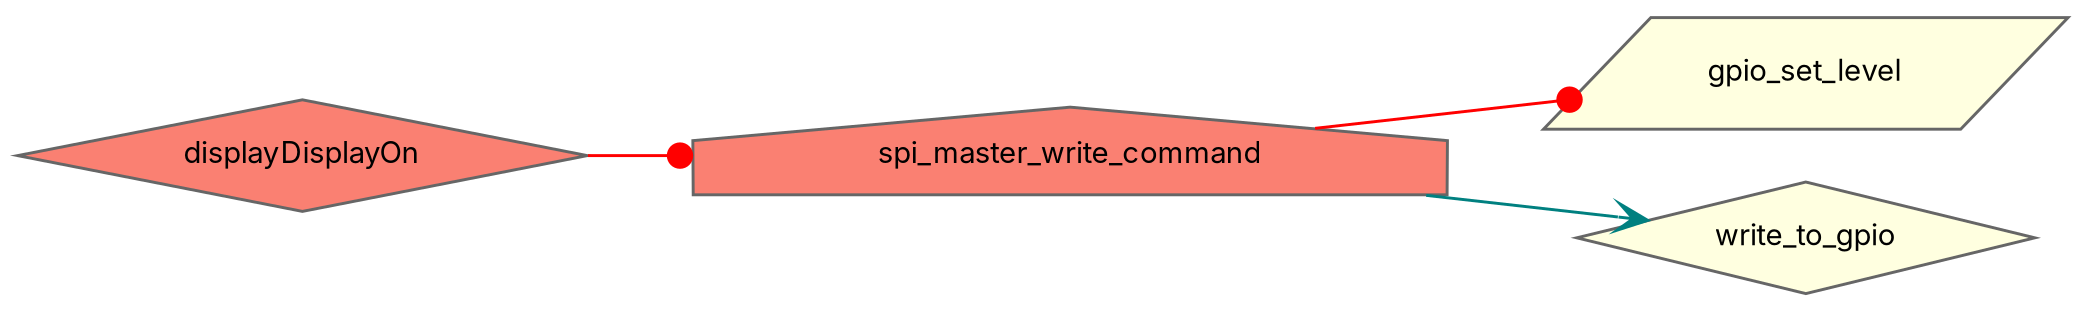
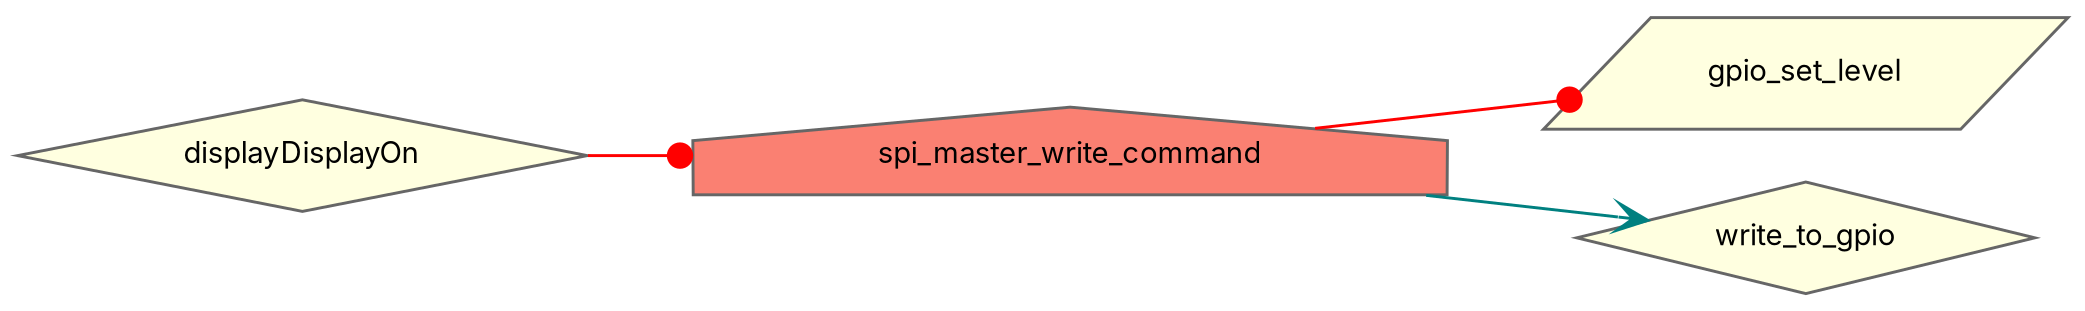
node "displayDisplayOn": fillcolor salmon -> lightyellow
